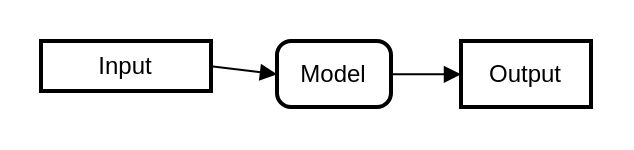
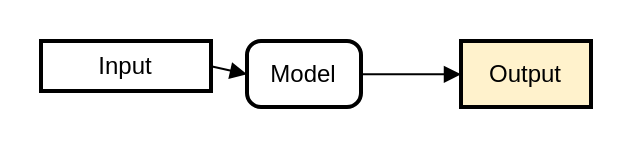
node "Model": moved (334, 74) -> (304, 74)
node "Output": fillcolor #ffffff -> #fff2cc
